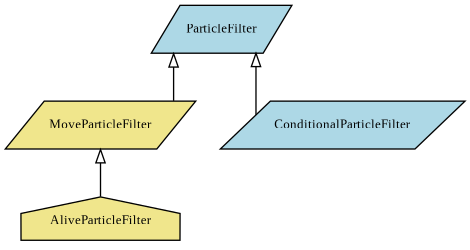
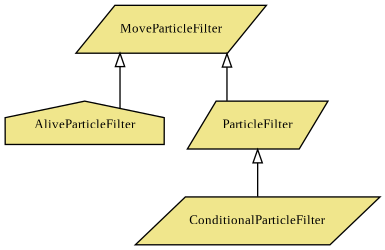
node "ParticleFilter": fillcolor lightblue -> khaki
edge "MoveParticleFilter" -> "ParticleFilter": reversed
node "ConditionalParticleFilter": fillcolor lightblue -> khaki
